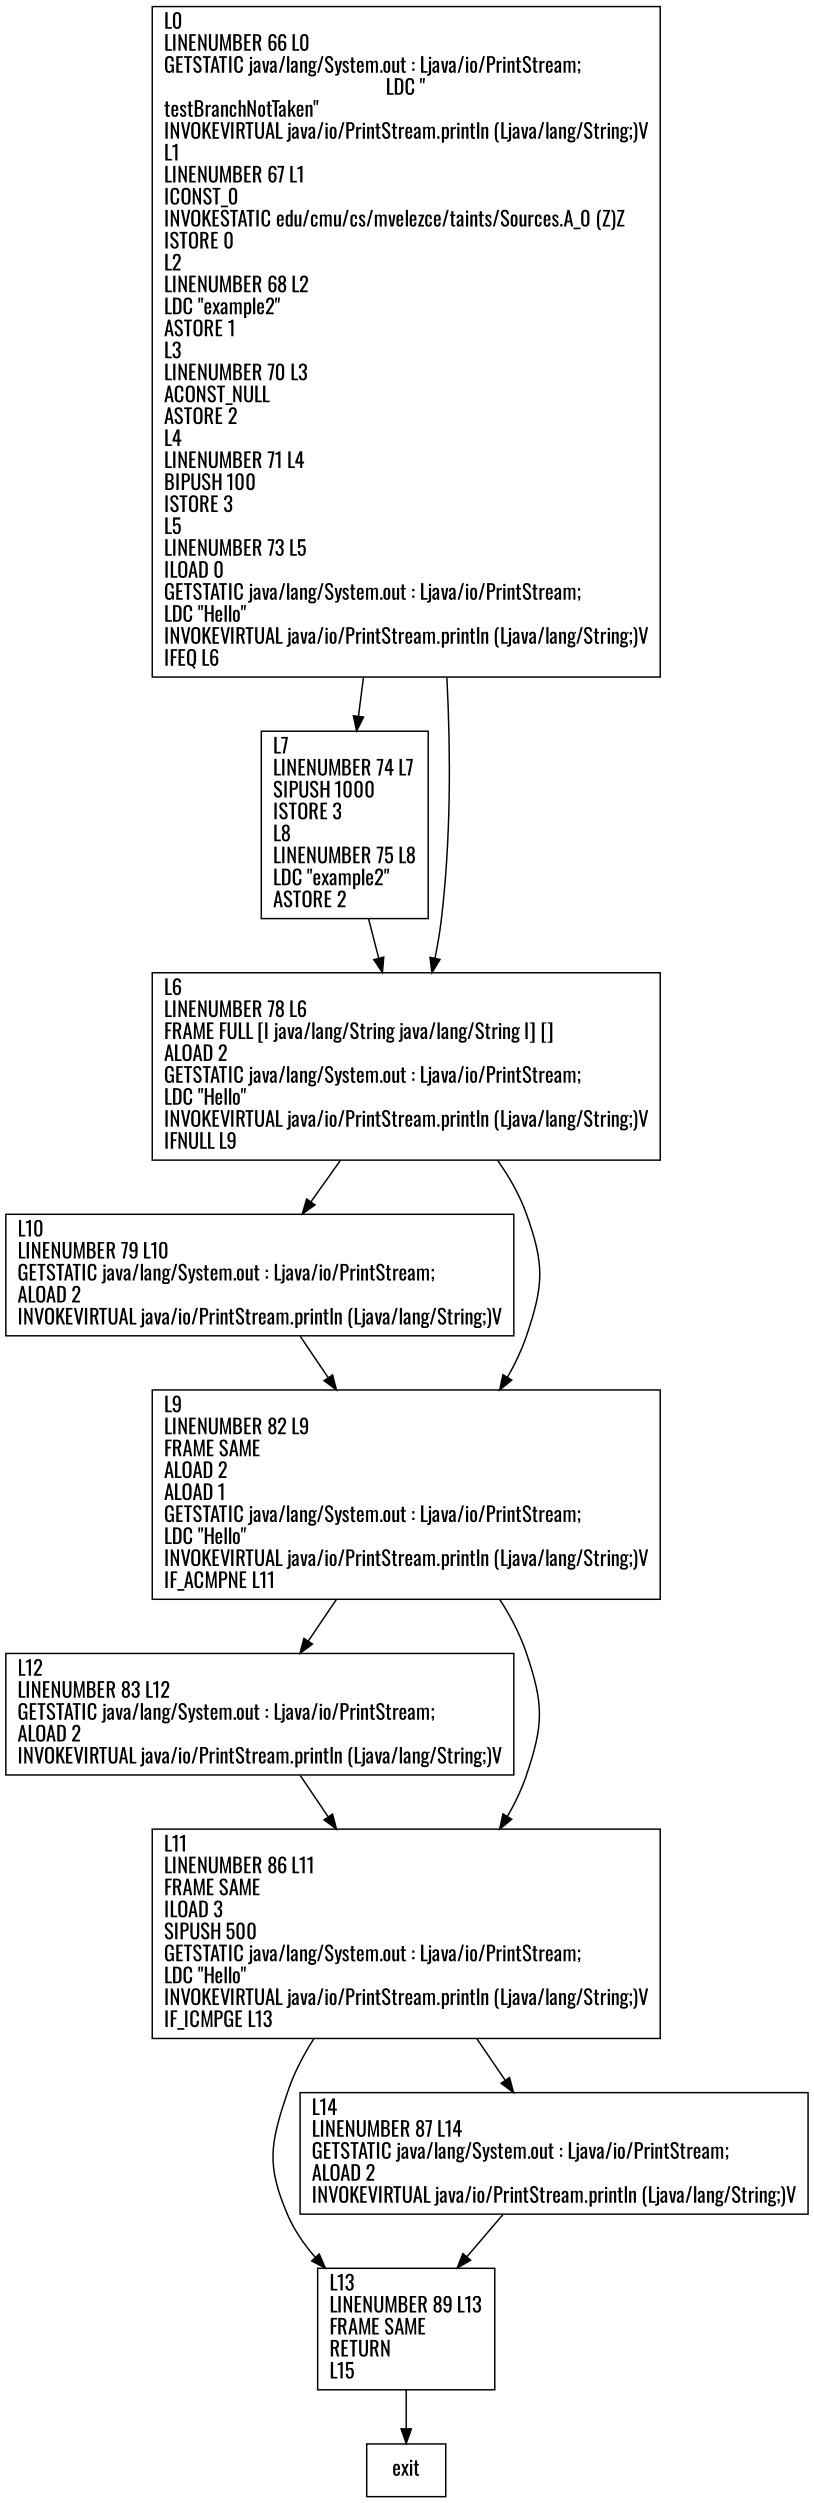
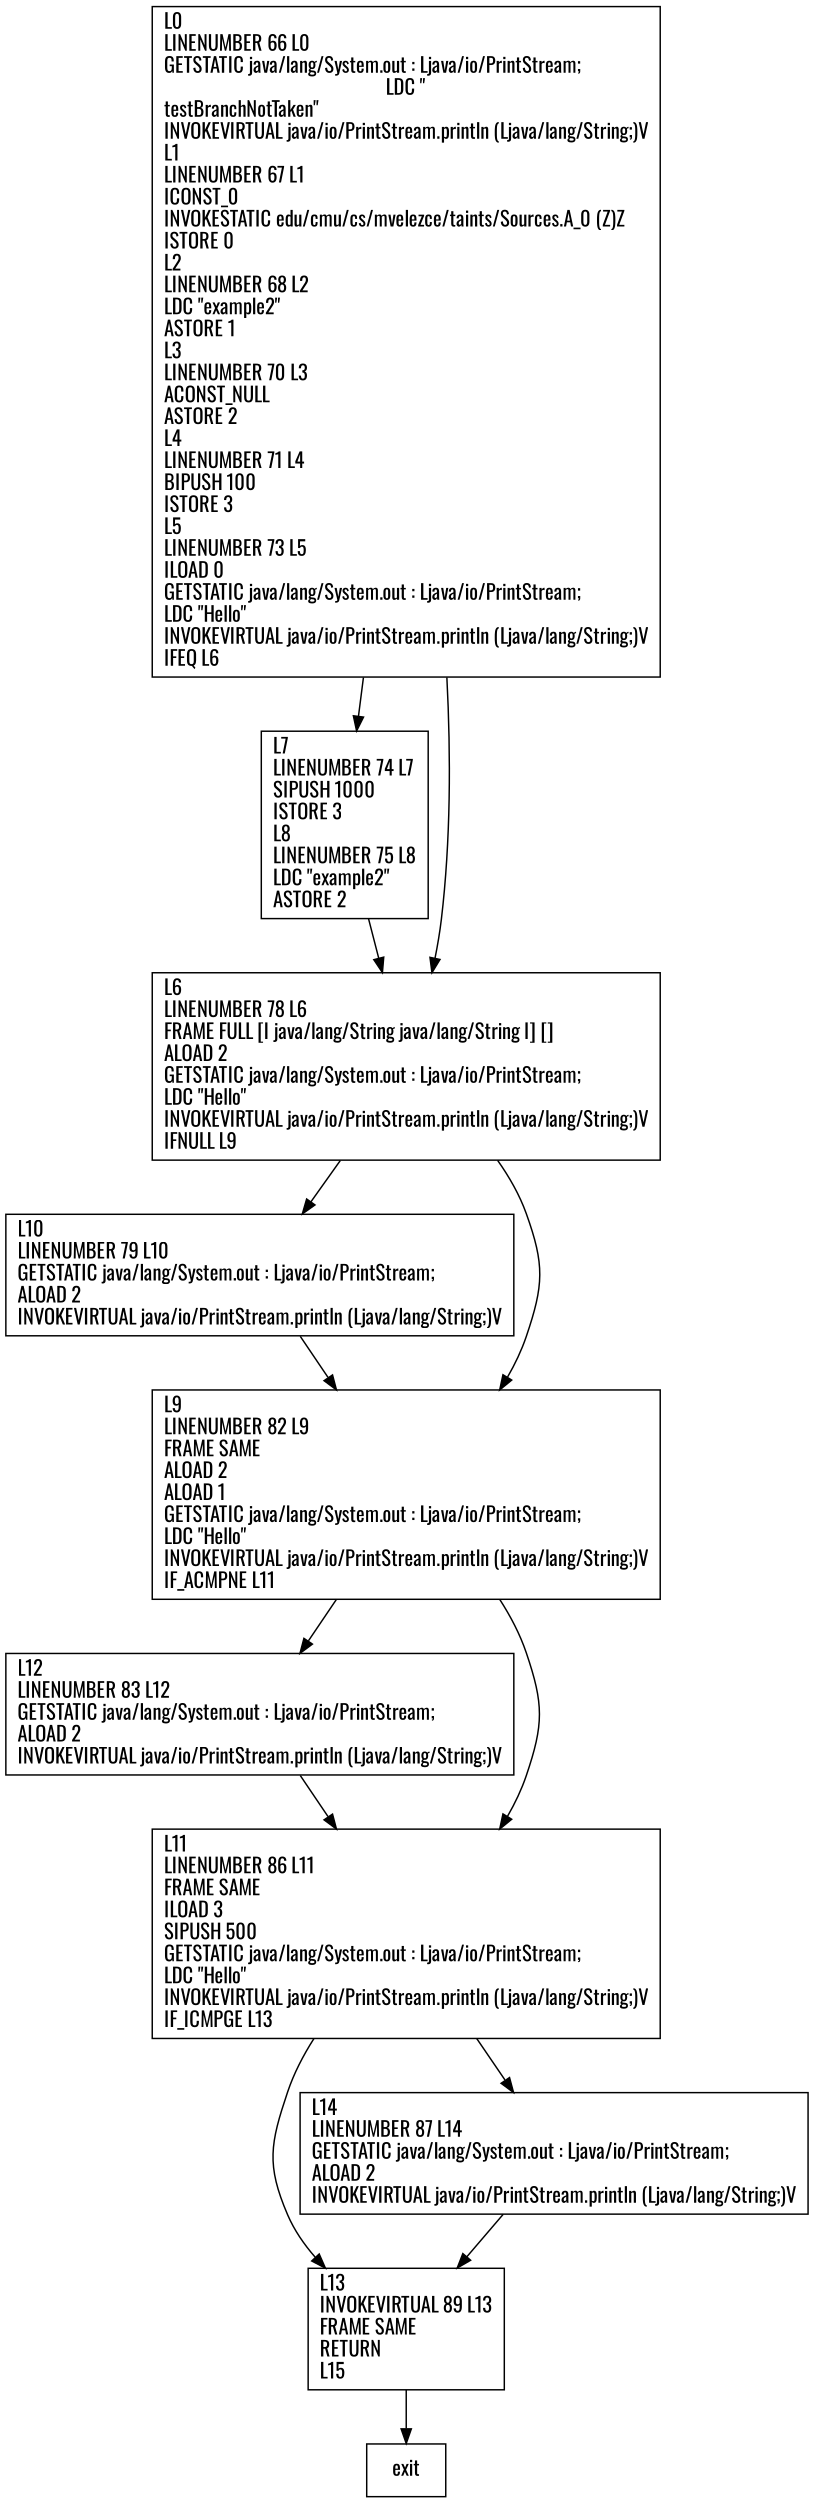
node "L13 LINENUMBER 89 L13 FRAME SAME RETURN L15": label "L13 LINENUMBER 89 L13 FRAME SAME RETURN L15" -> "L13 INVOKEVIRTUAL 89 L13 FRAME SAME RETURN L15"
